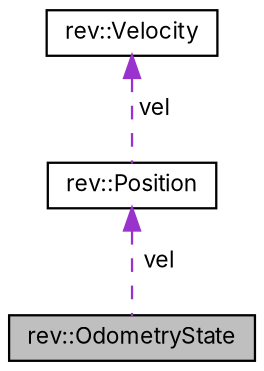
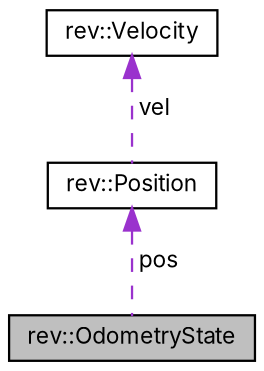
edge "rev::OdometryState" -> "rev::Position": label " vel" -> " pos"
